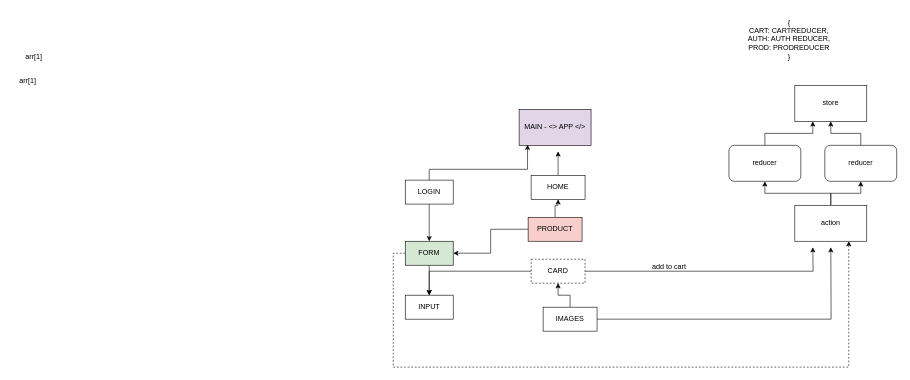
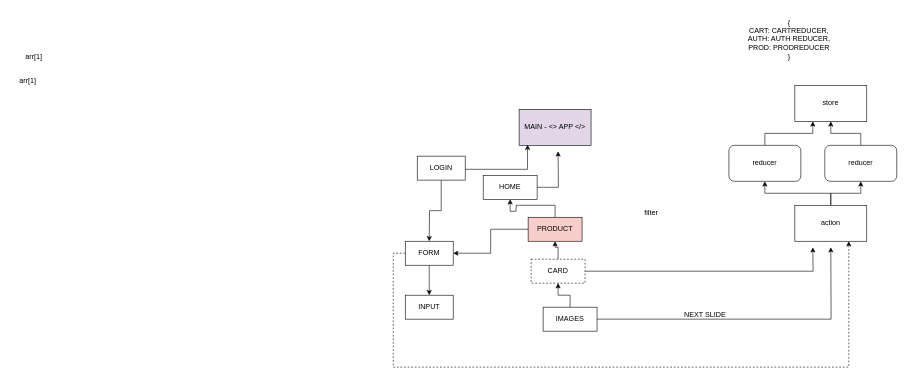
node "HOME": moved (558, 188) -> (510, 188)
node "LOGIN": moved (429, 192) -> (441, 168)
node "filter": added
node "FORM": fillcolor #d5e8d4 -> #ffffff
node "add to cart": removed
edge "CARD" -> "INPUT": now "CARD" -> "PRODUCT"
node "NEXT SLIDE": added
